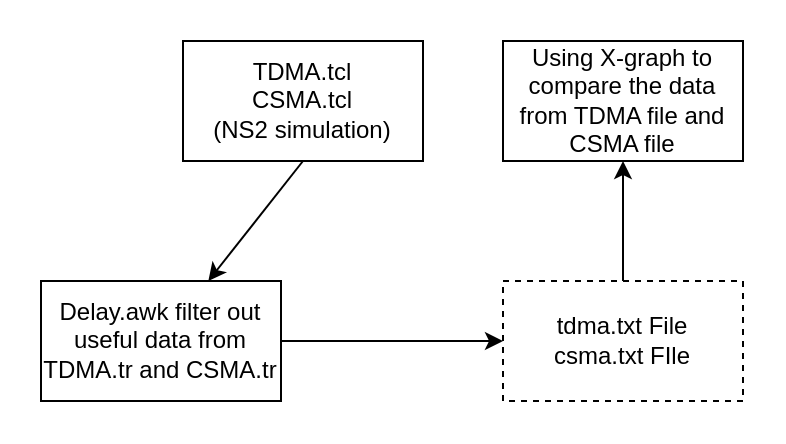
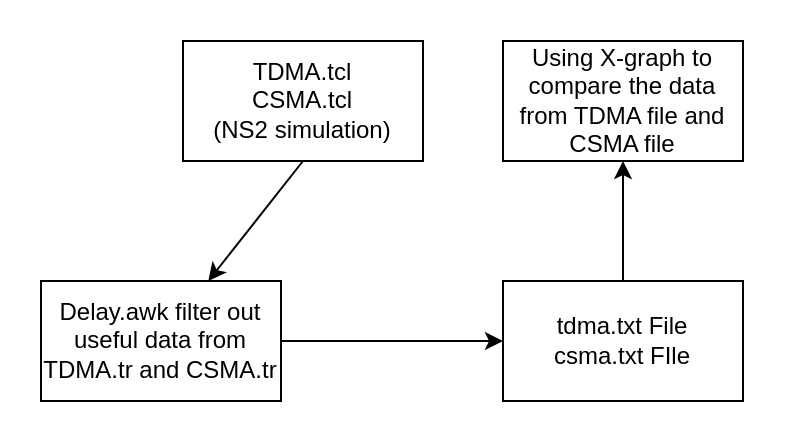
node "tdma.txt File csma.txt FIle": style dashed -> solid
